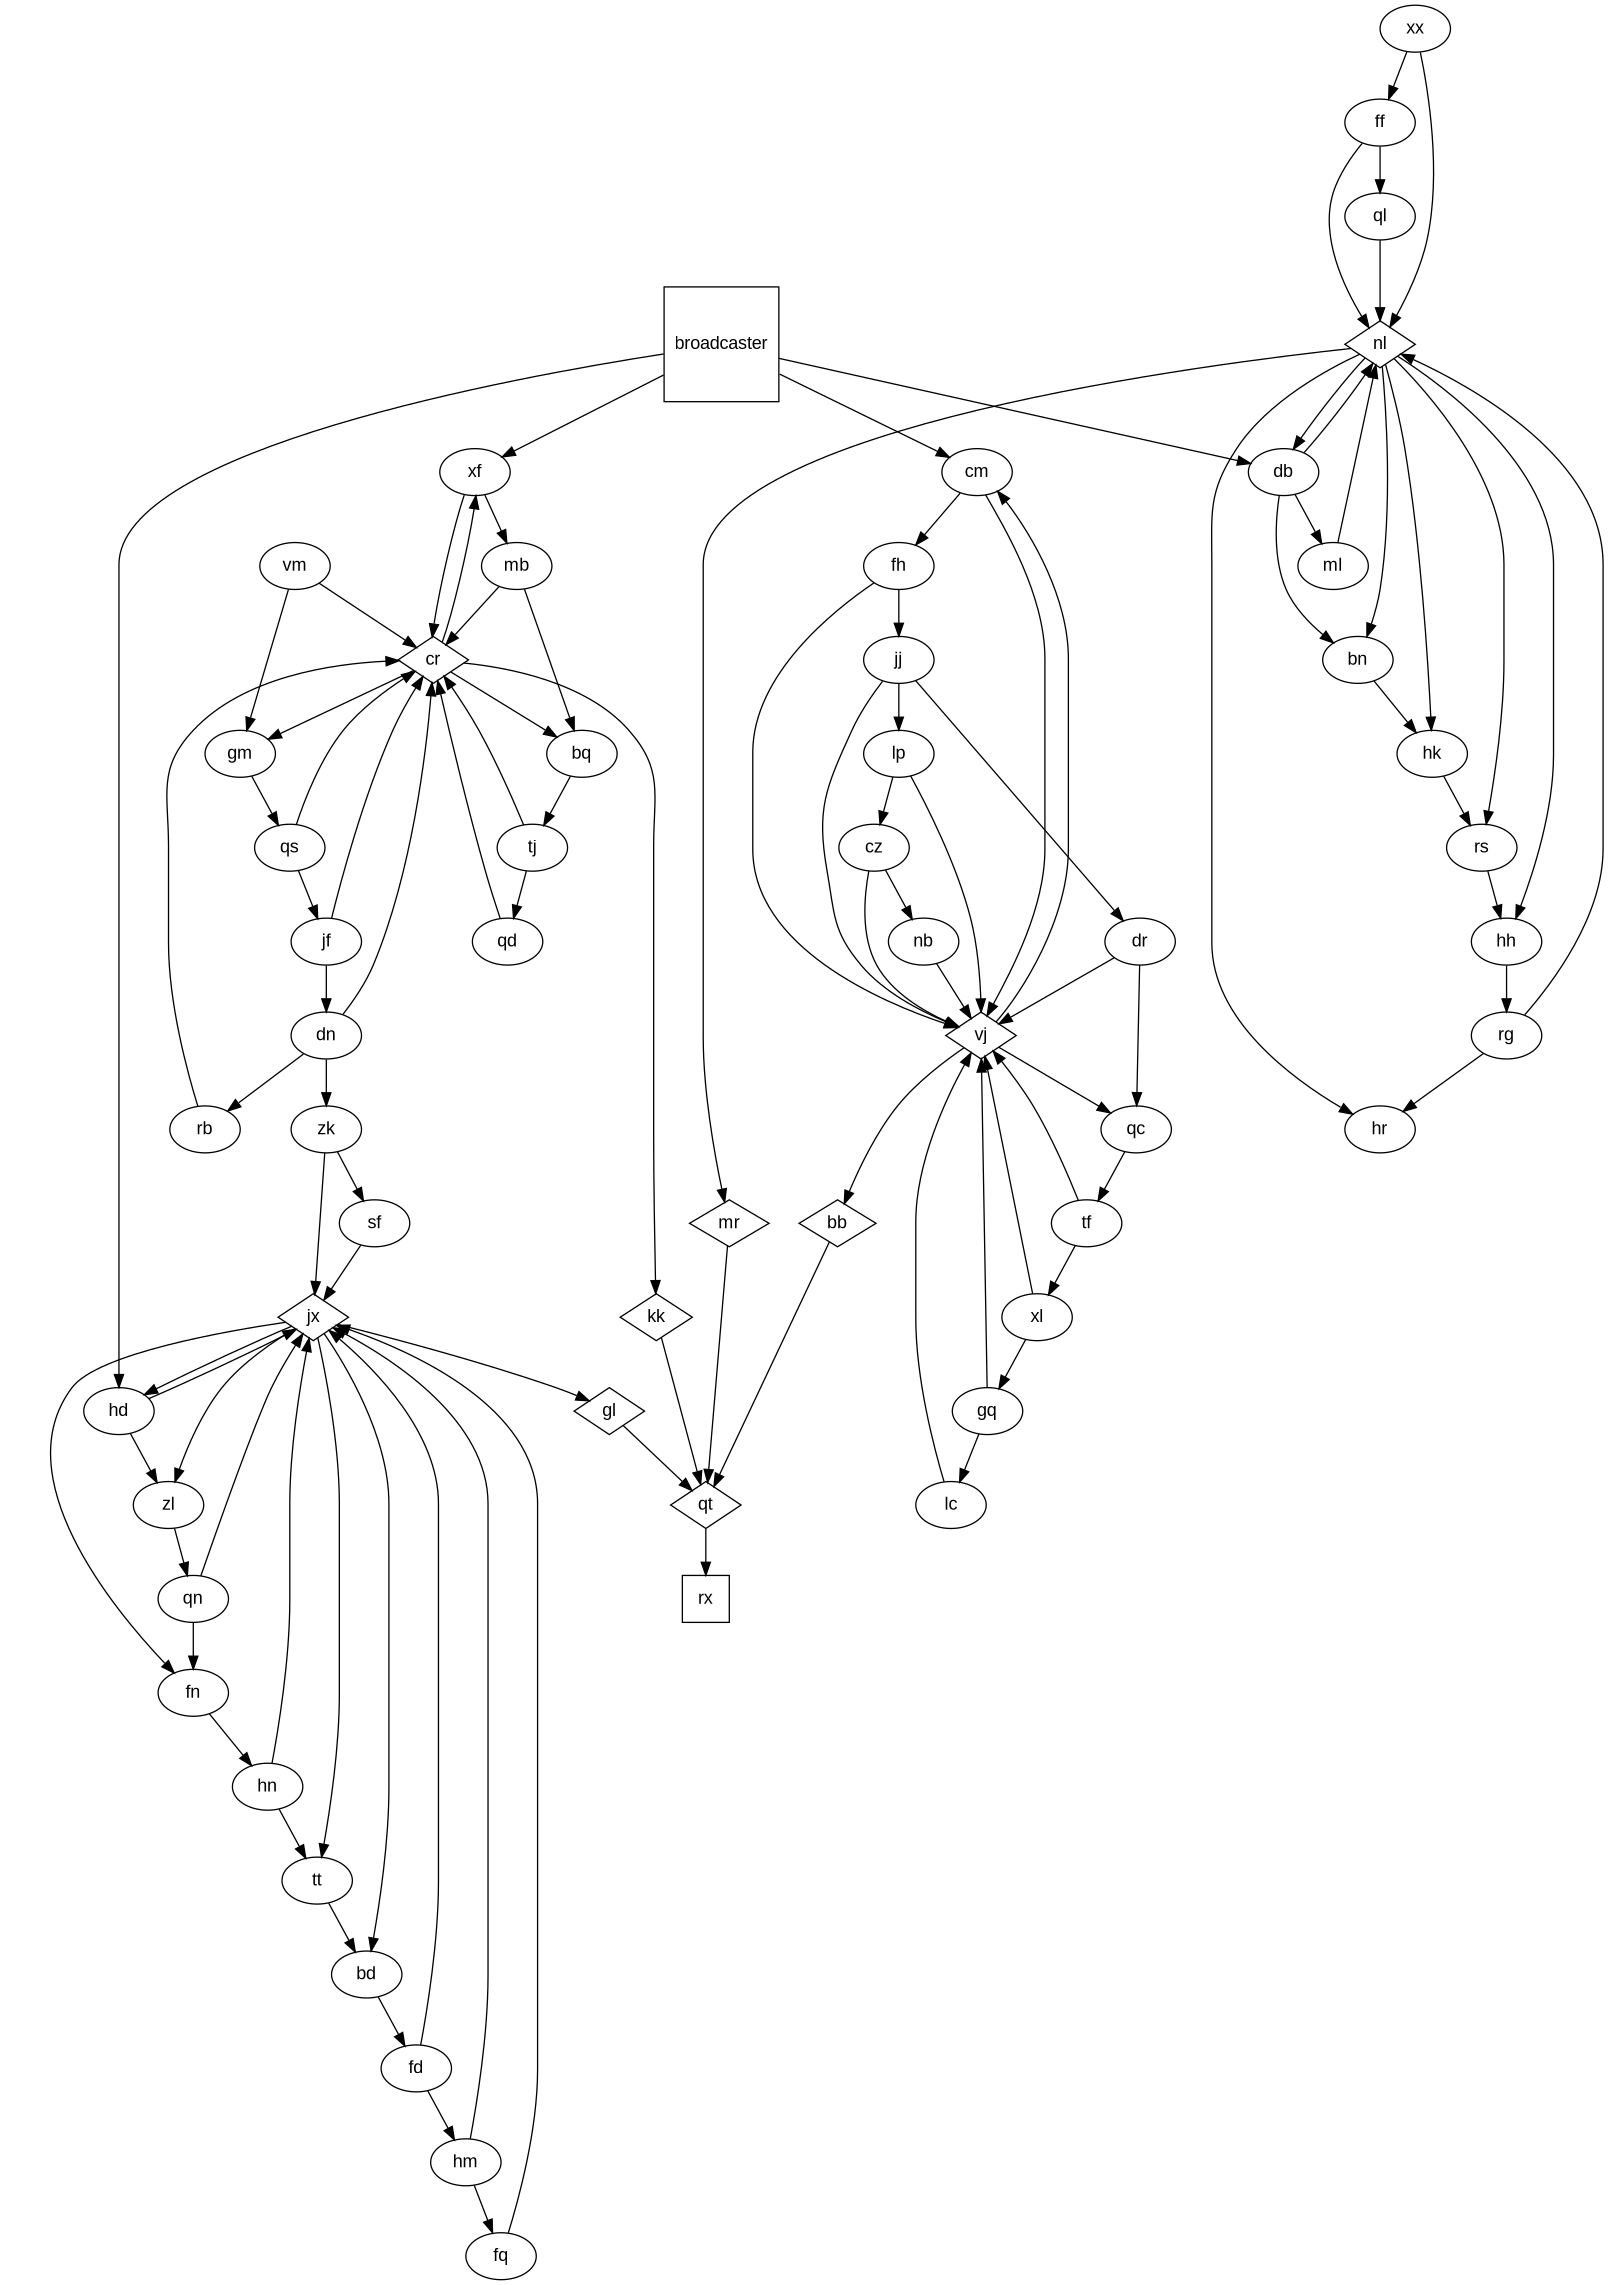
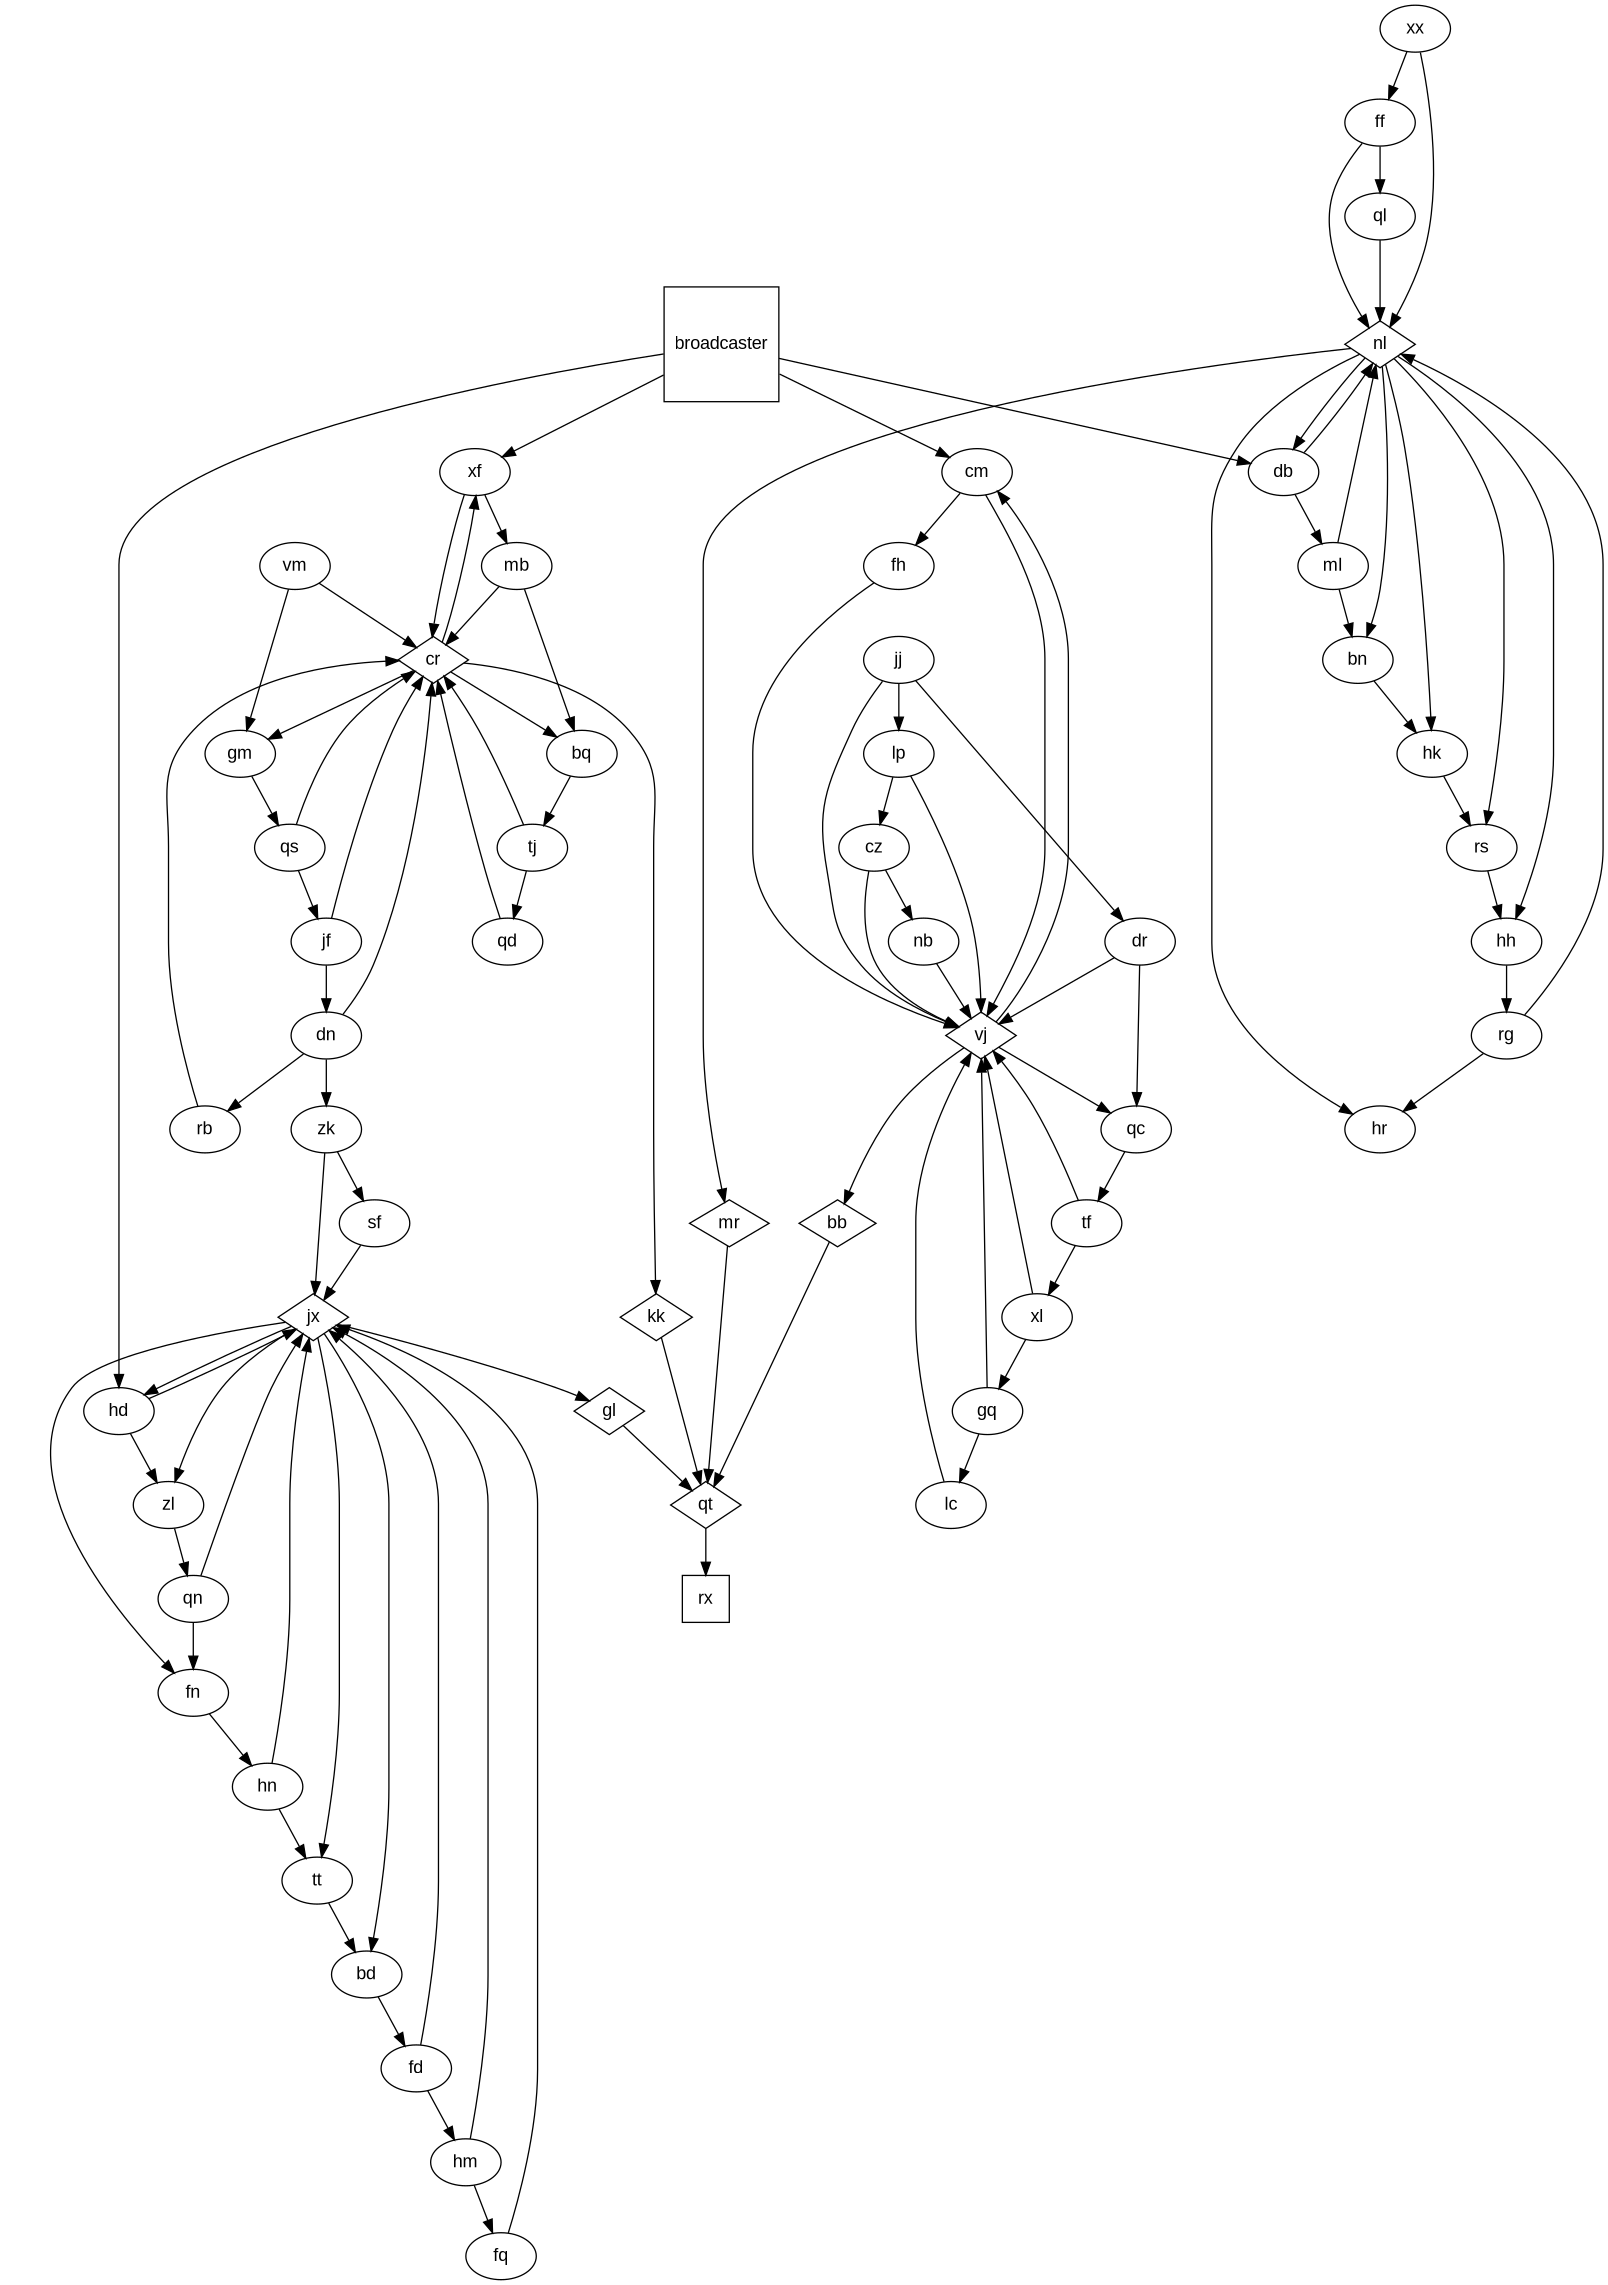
edge "db" -> "bn": now "ml" -> "bn"
edge "fh" -> "jj": removed
